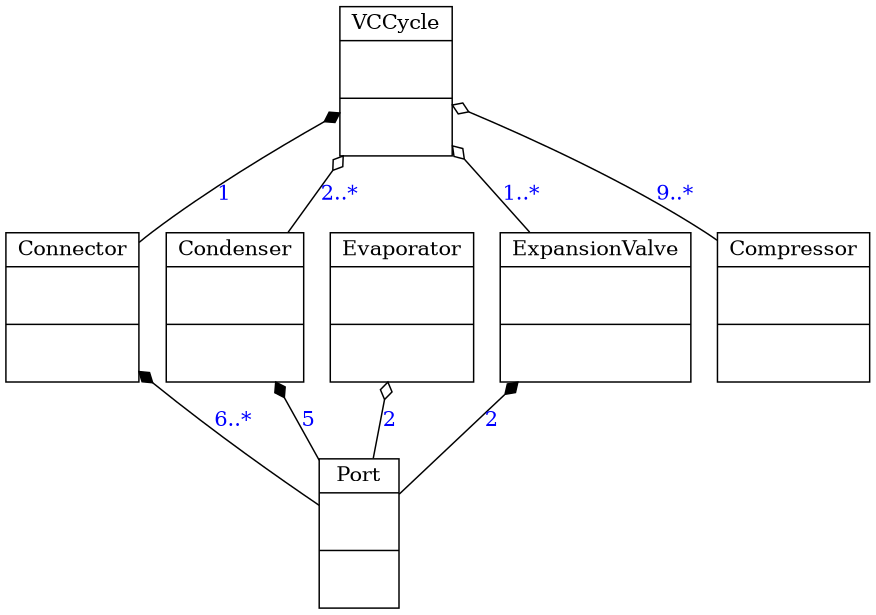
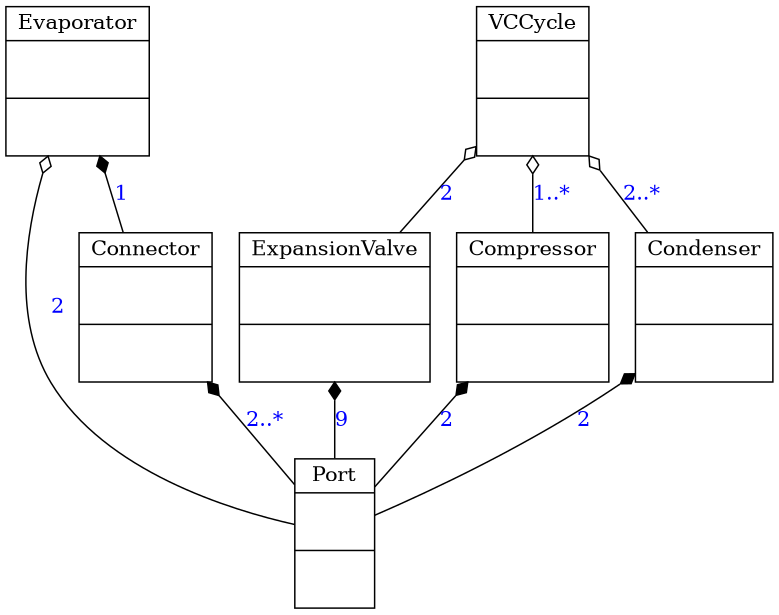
edge "Connector" -> "VCCycle": now "Connector" -> "Evaporator"
edge "ExpansionValve" -> "VCCycle": label "1..*" -> "2"
edge "Compressor" -> "VCCycle": label "9..*" -> "1..*"
edge "Port" -> "Connector": label "6..*" -> "2..*"
edge "Port" -> "Condenser": label "5" -> "2"
edge "Port" -> "ExpansionValve": label "2" -> "9"
edge "Port" -> "Compressor": added, label "2"
